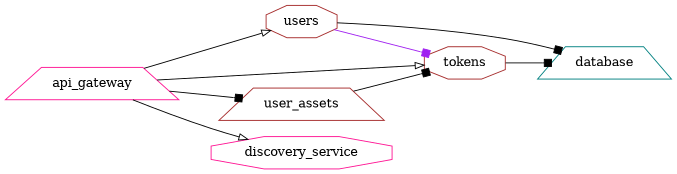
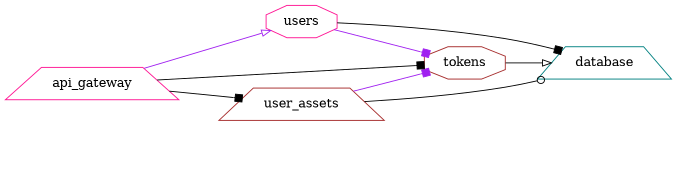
node "users": color brown -> deeppink
edge "api_gateway" -> "users": color black -> purple
edge "tokens" -> "database": arrowhead box -> onormal
edge "api_gateway" -> "tokens": arrowhead onormal -> box
edge "user_assets" -> "tokens": color black -> purple
edge "user_assets" -> "database": added
node "discovery_service": removed
